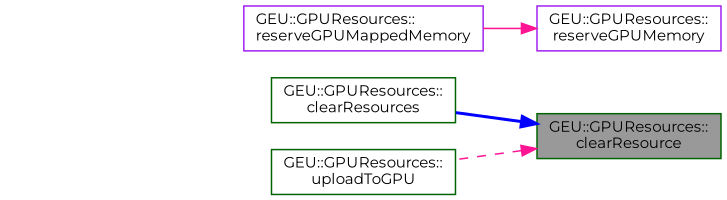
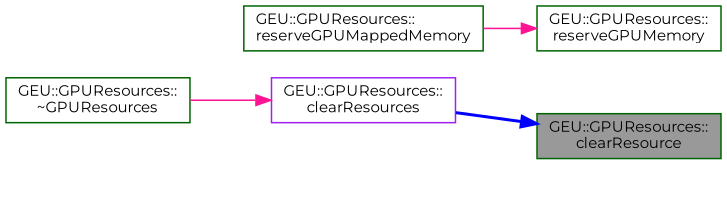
node "GEU::GPUResources:: reserveGPUMappedMemory": color purple -> darkgreen
node "GEU::GPUResources:: reserveGPUMemory": color purple -> darkgreen
node "GEU::GPUResources:: ~GPUResources": added
node "GEU::GPUResources:: clearResources": color darkgreen -> purple
node "GEU::GPUResources:: uploadToGPU": removed
